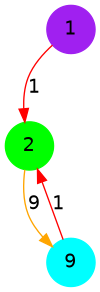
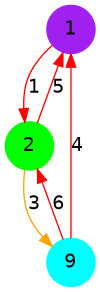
edge "2" -> "1": added, label "5"
edge "9" -> "1": added, label "4"
edge "2" -> "9": label "9" -> "3"
edge "9" -> "2": label "1" -> "6"
